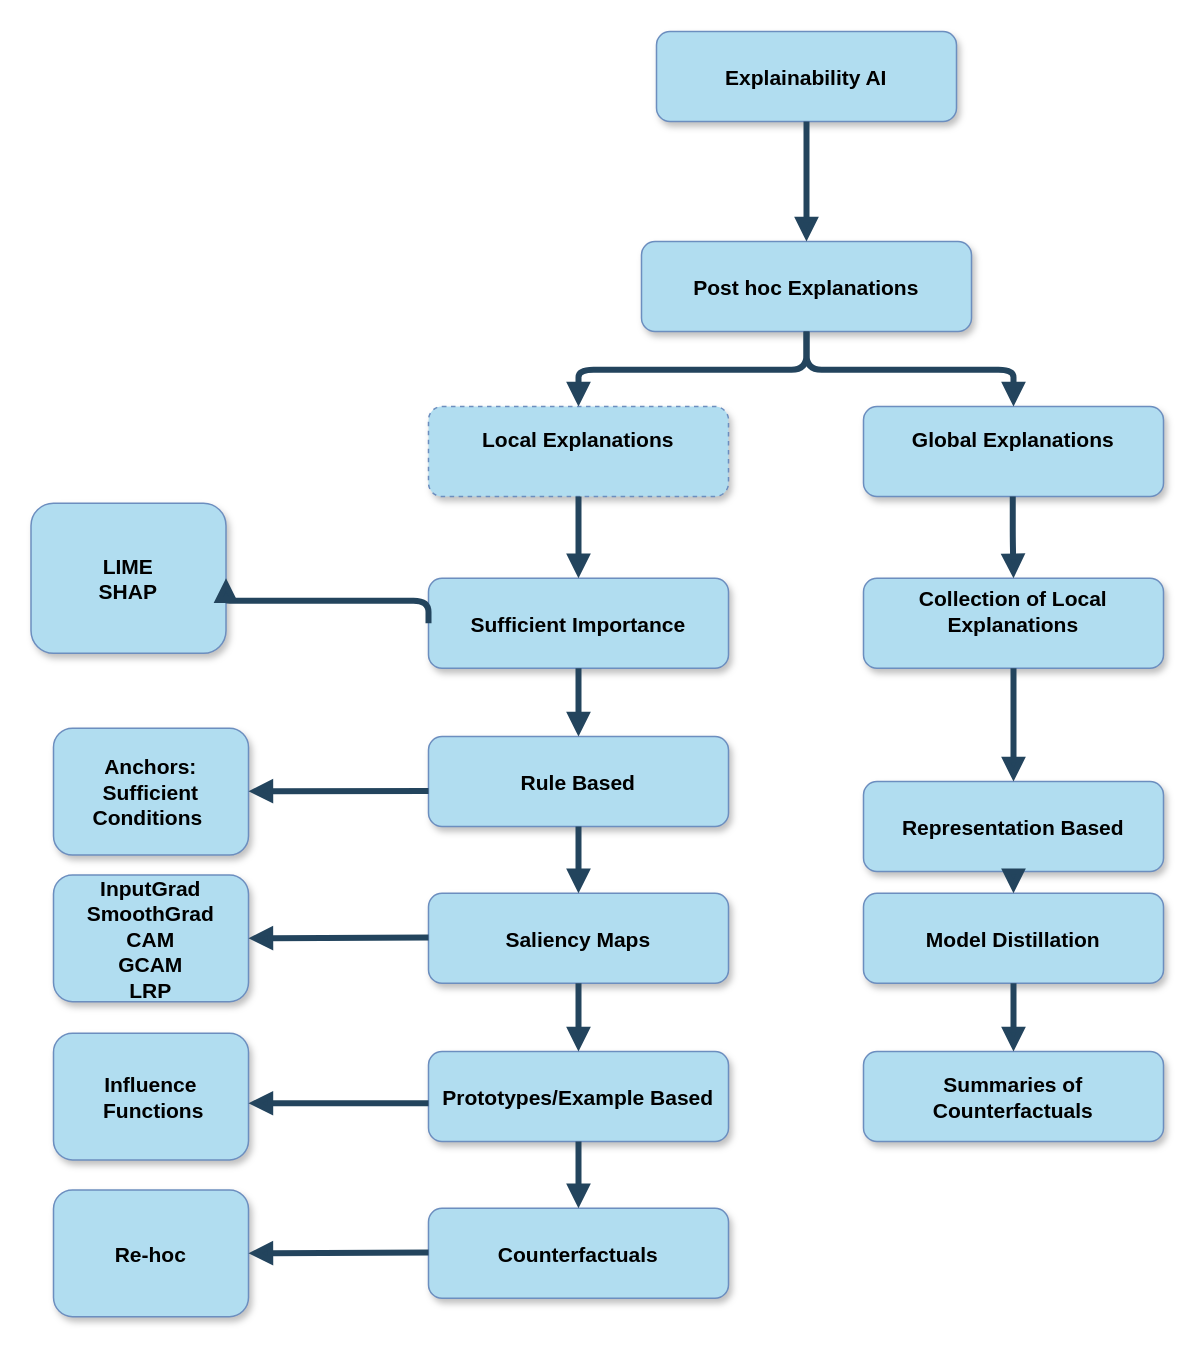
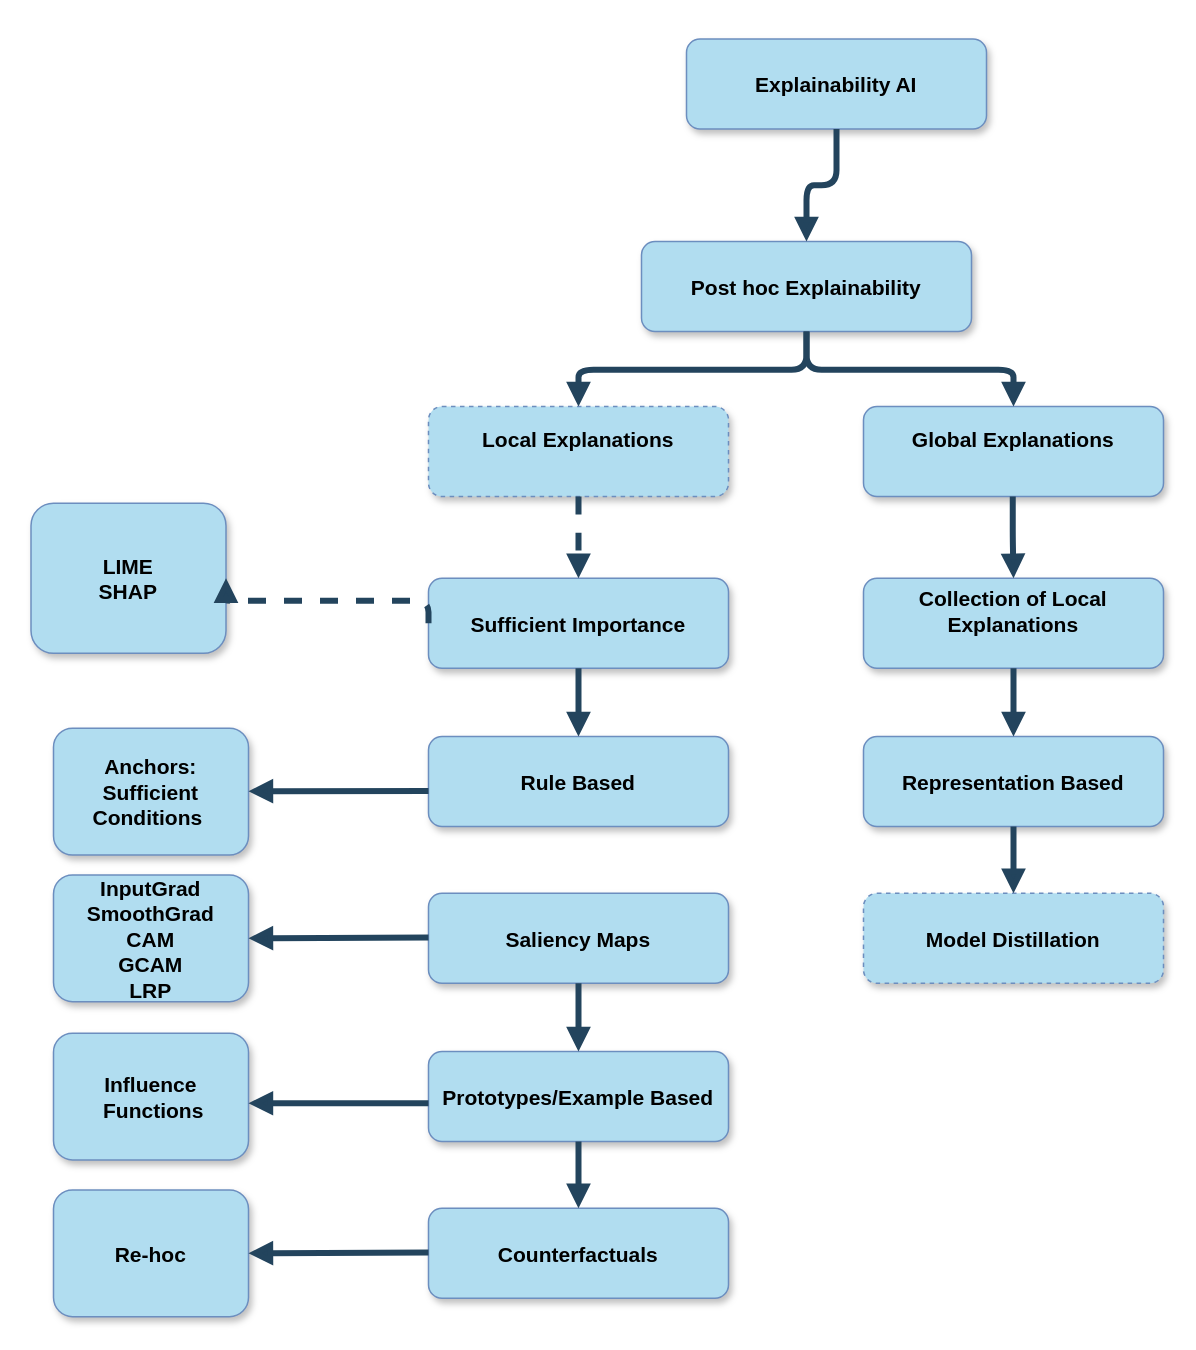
node "Explainability AI": moved (806, 77) -> (836, 84)
node "Post hoc Explanations": label "Post hoc Explanations" -> "Post hoc Explainability"
edge "Local Explanations" -> "Sufficient Importance": style solid -> dashed
edge "Sufficient Importance" -> "LIME SHAP": style solid -> dashed
node "Representation Based": moved (1013, 827) -> (1013, 782)
edge "Rule Based" -> "Saliency Maps": removed
node "Model Distillation": style solid -> dashed
edge "Model Distillation" -> "Summaries of Counterfactuals": removed
node "Summaries of Counterfactuals": removed
